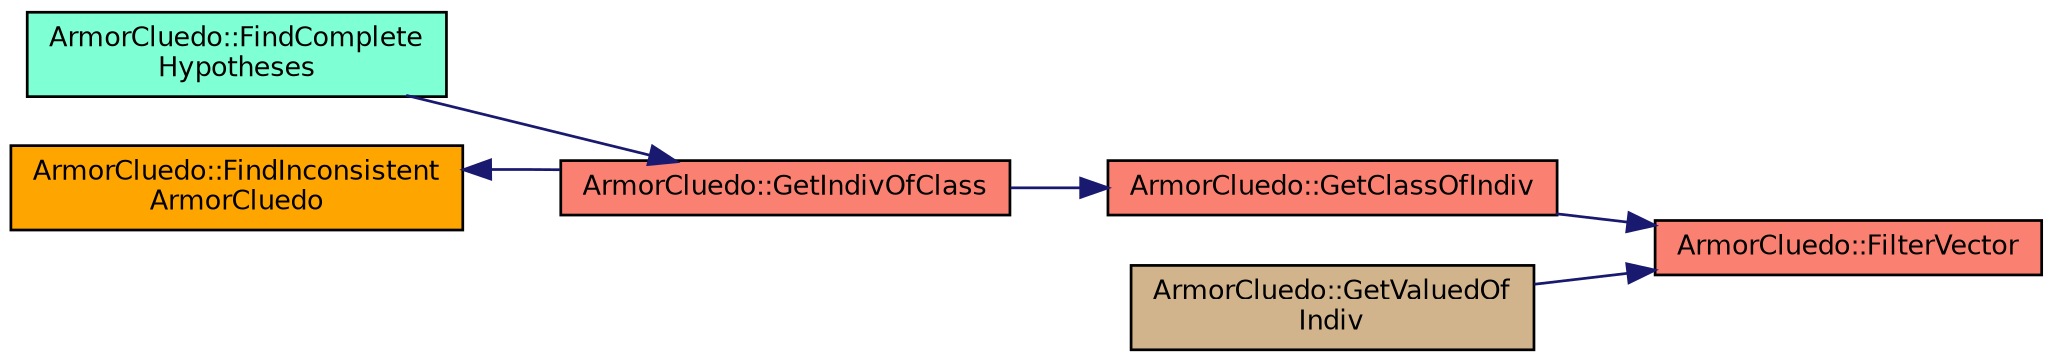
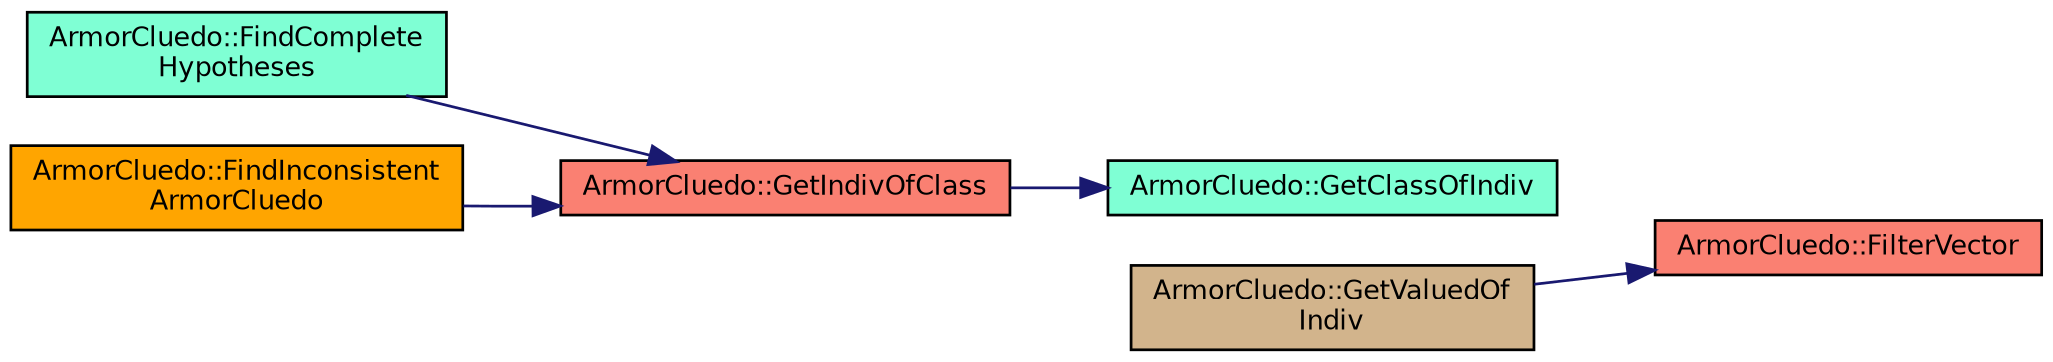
edge "ArmorCluedo::GetIndivOfClass" -> "ArmorCluedo::FindInconsistent ArmorCluedo": reversed
node "ArmorCluedo::GetClassOfIndiv": fillcolor salmon -> aquamarine
edge "ArmorCluedo::GetClassOfIndiv" -> "ArmorCluedo::FilterVector": removed
